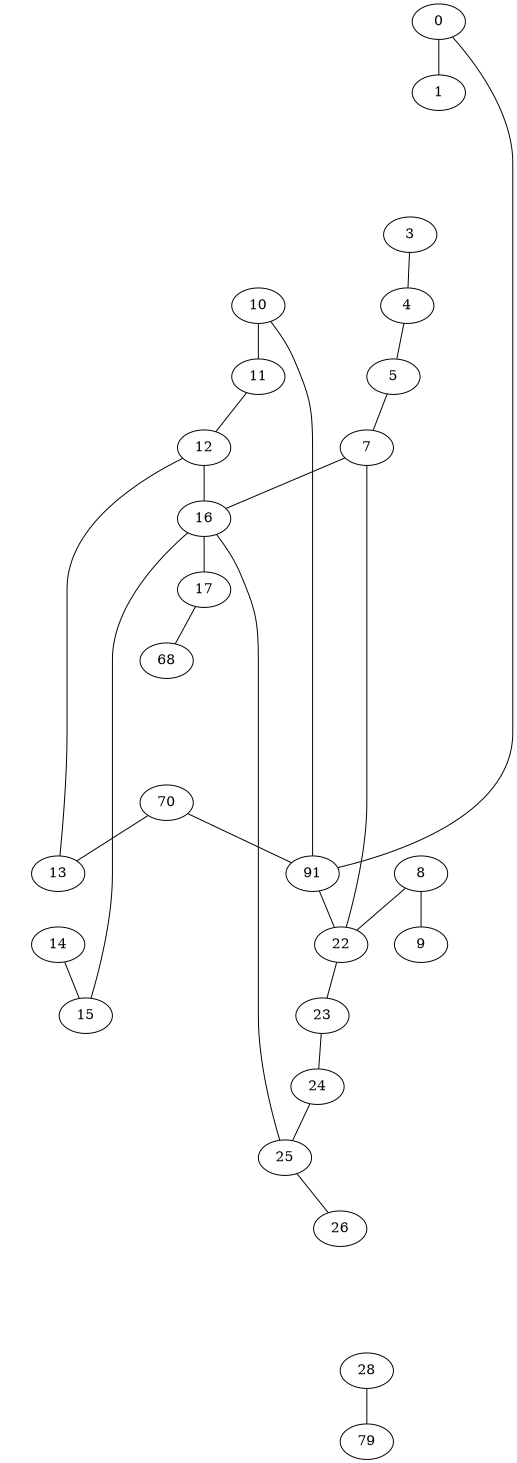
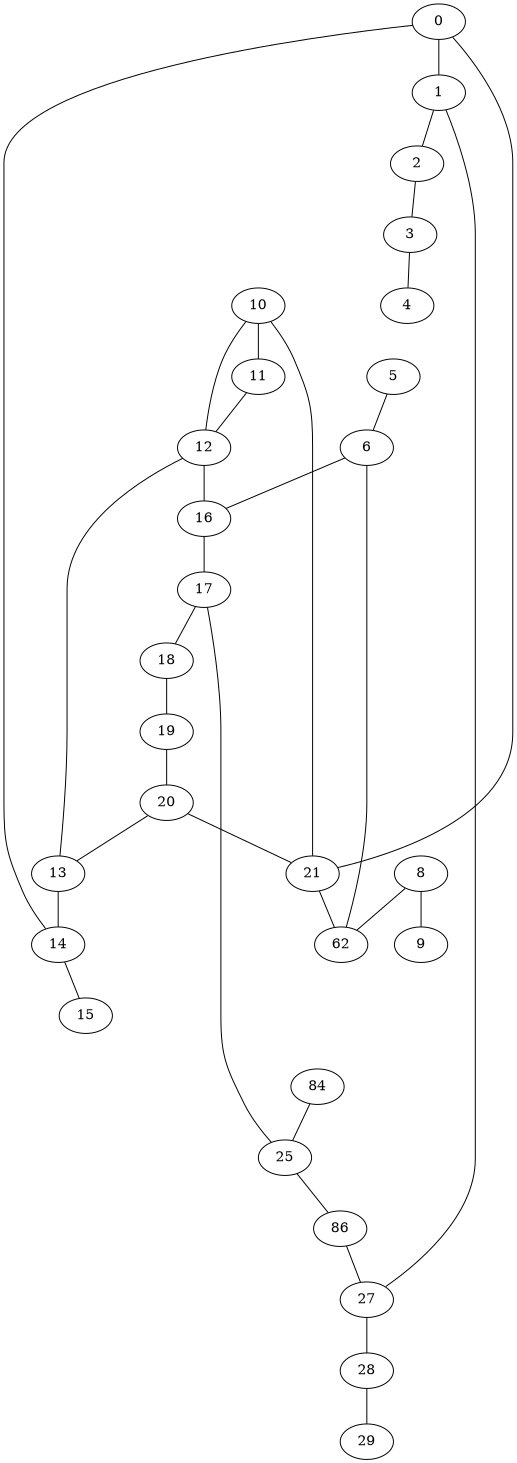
node "2": added
edge "0" -- "14": added
edge "4" -- "5": removed
edge "10" -- "12": added
node "7": label "7" -> "6"
node "68": label "68" -> "18"
node "19": added
edge "16" -- "15": removed
node "70": label "70" -> "20"
edge "16" -- "25": now "17" -- "25"
node "91": label "91" -> "21"
edge "13" -- "14": added
node "22": label "22" -> "62"
node "23": removed
node "24": label "24" -> "84"
node "26": label "26" -> "86"
node "27": added
node "79": label "79" -> "29"
